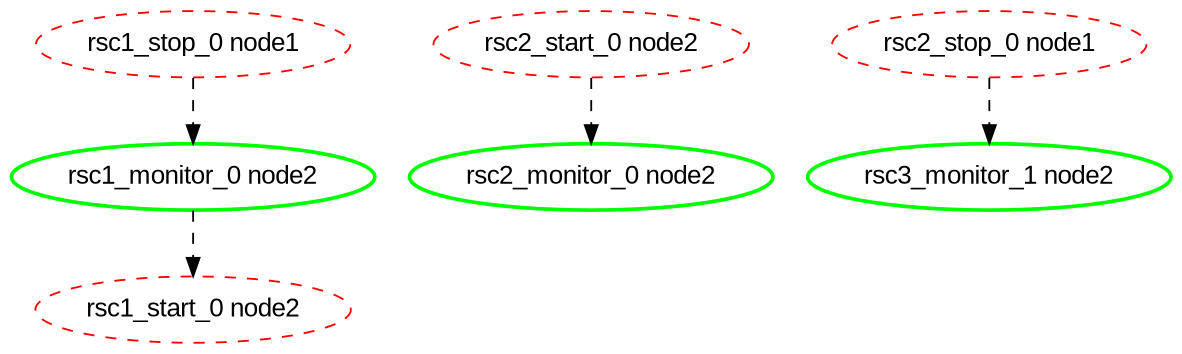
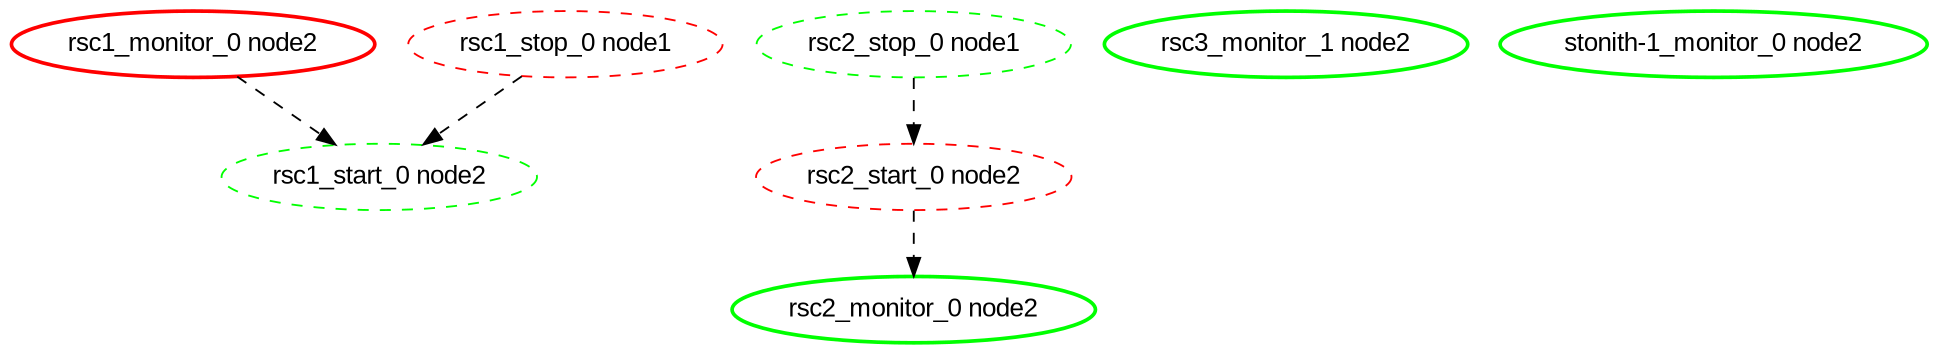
node "rsc2_stop_0 node1": color red -> green
node "stonith-1_monitor_0 node2": added
edge "rsc1_stop_0 node1" -> "rsc1_monitor_0 node2": now "rsc1_stop_0 node1" -> "rsc1_start_0 node2"
edge "rsc2_stop_0 node1" -> "rsc3_monitor_1 node2": now "rsc2_stop_0 node1" -> "rsc2_start_0 node2"
node "rsc1_monitor_0 node2": color green -> red
node "rsc1_start_0 node2": color red -> green
